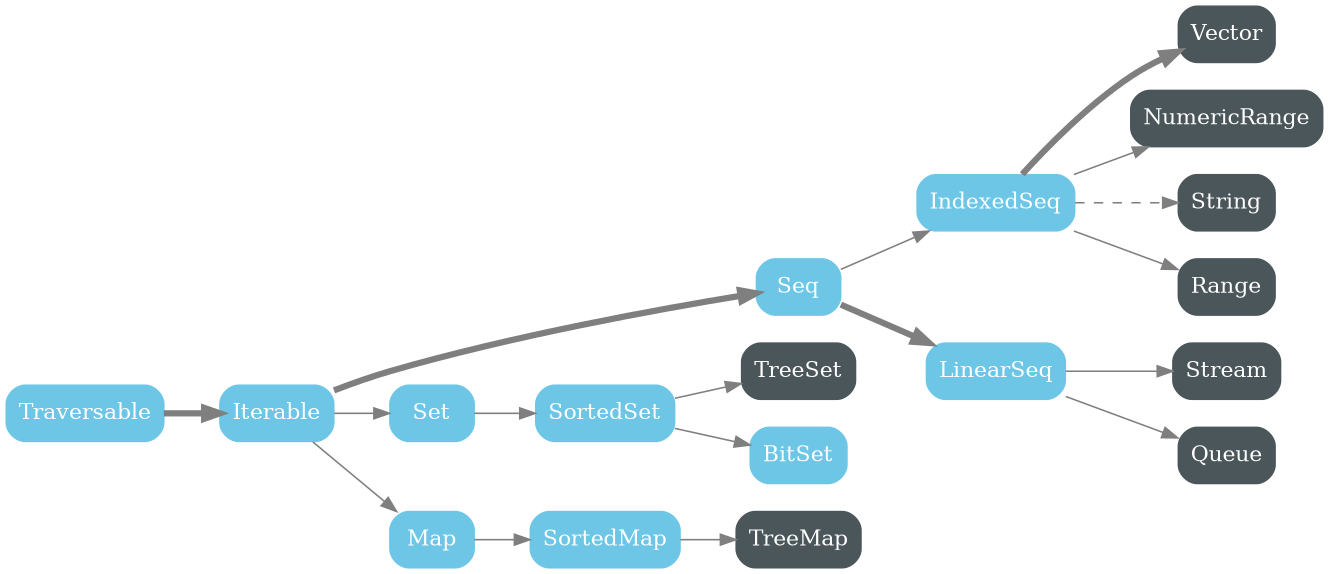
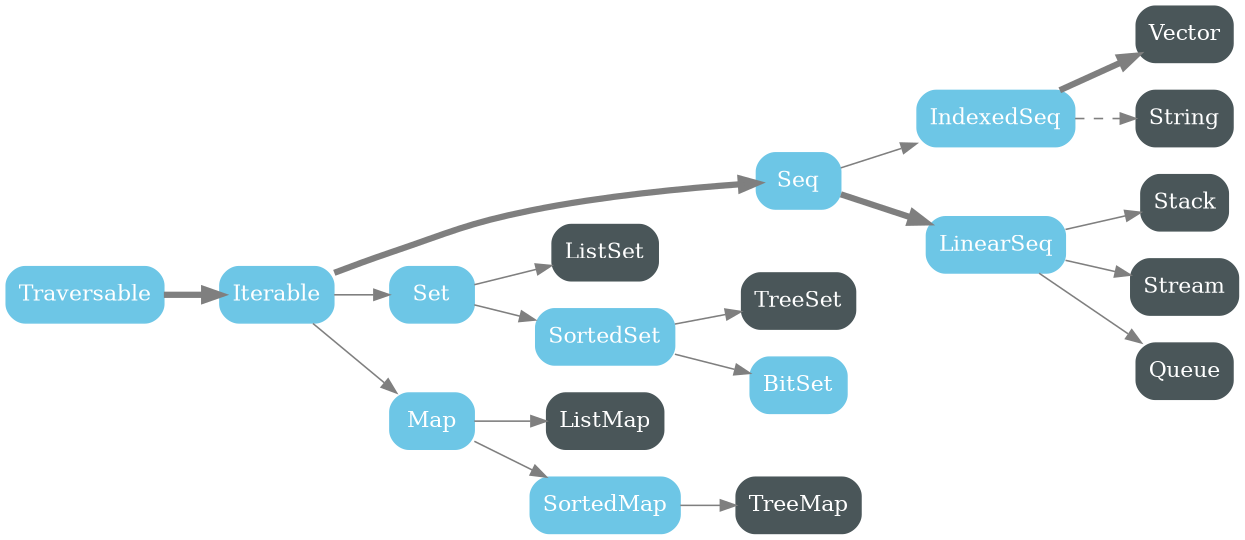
node "NumericRange": removed
node "Stack": added
node "ListSet": added
node "Range": removed
node "ListMap": added
